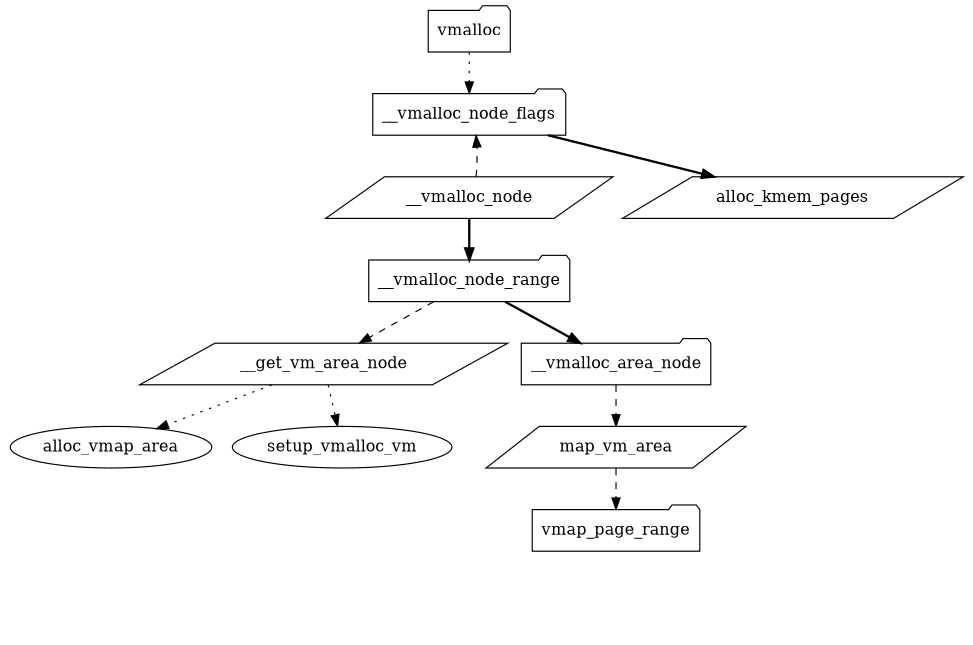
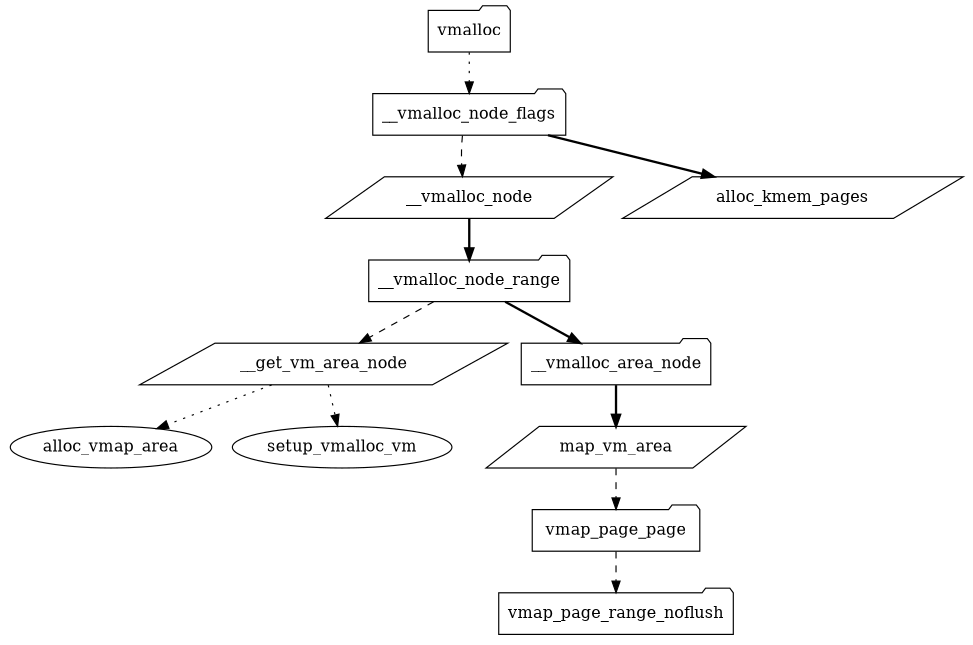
edge "__vmalloc_node" -> "__vmalloc_node_flags": reversed
edge "__vmalloc_area_node" -> "map_vm_area": style dashed -> bold
node "vmap_page_range": label "vmap_page_range" -> "vmap_page_page"
node "vmap_page_range_noflush": added
